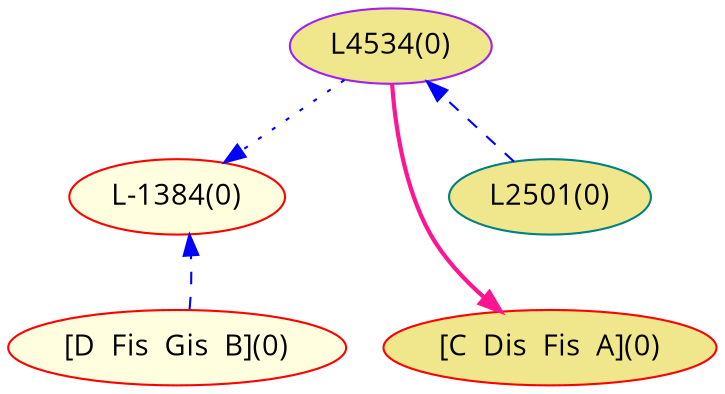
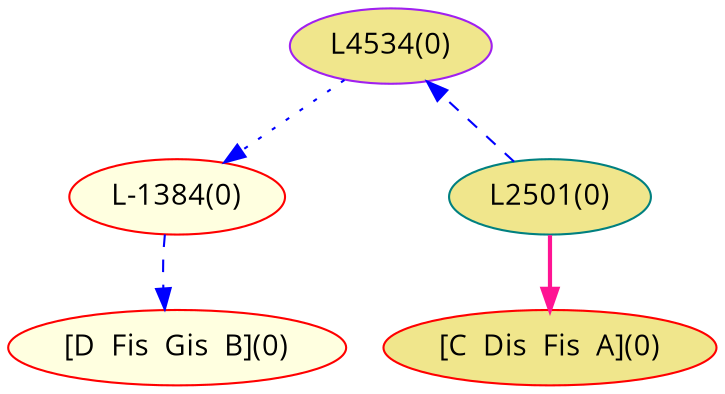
edge "L4534(0)" -> "[C  Dis  Fis  A](0)": now "L2501(0)" -> "[C  Dis  Fis  A](0)"
edge "[D  Fis  Gis  B](0)" -> "L-1384(0)": reversed
